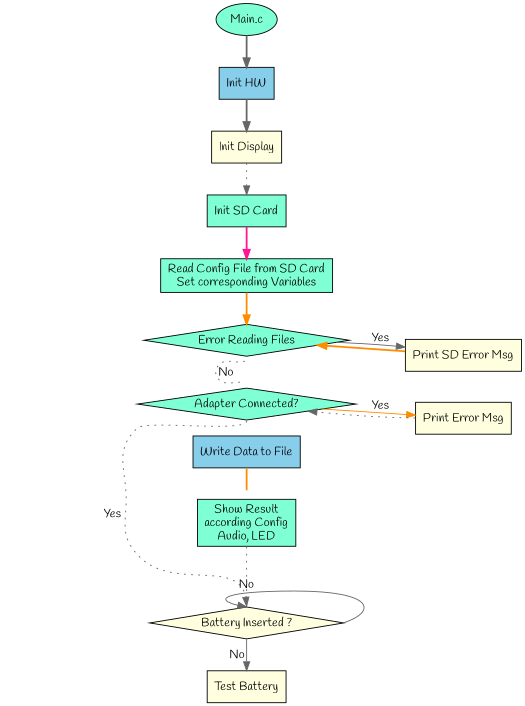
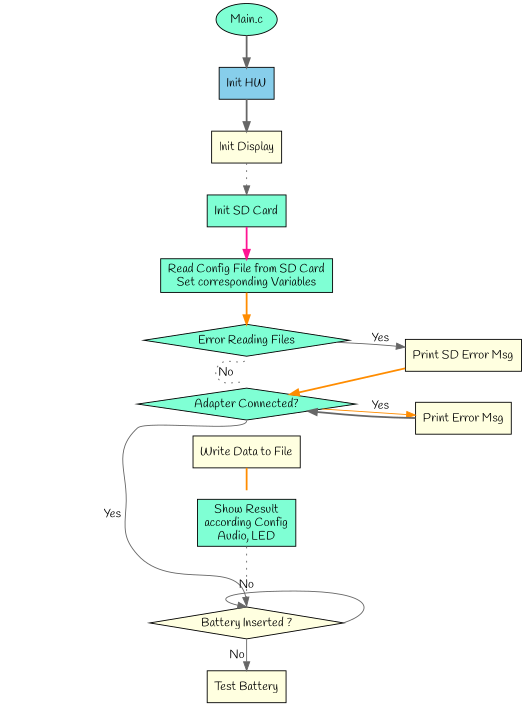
edge "Print SD Error Msg" -> "Error Reading Files": now "Print SD Error Msg" -> "Adapter Connected?"
edge "Print Error Msg" -> "Adapter Connected?": style dotted -> bold
node "Write Data to File": fillcolor skyblue -> lightyellow
edge "Adapter Connected?" -> "Battery Inserted ?": style dotted -> solid
